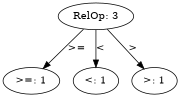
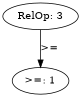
node "<: 1": removed
node ">: 1": removed
